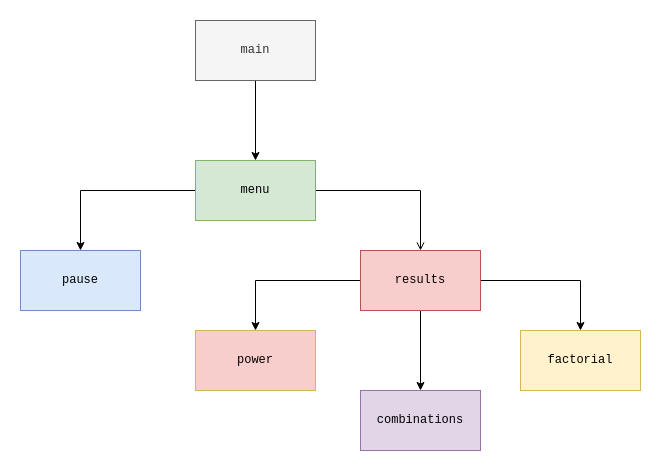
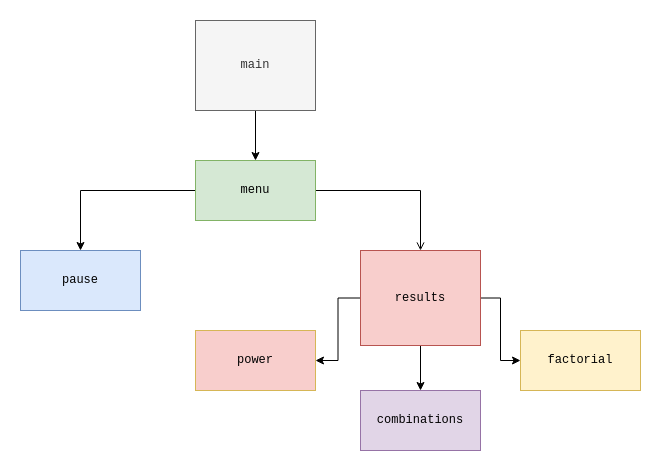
node "main": size 120x60 -> 120x90
node "results": size 120x60 -> 120x95
